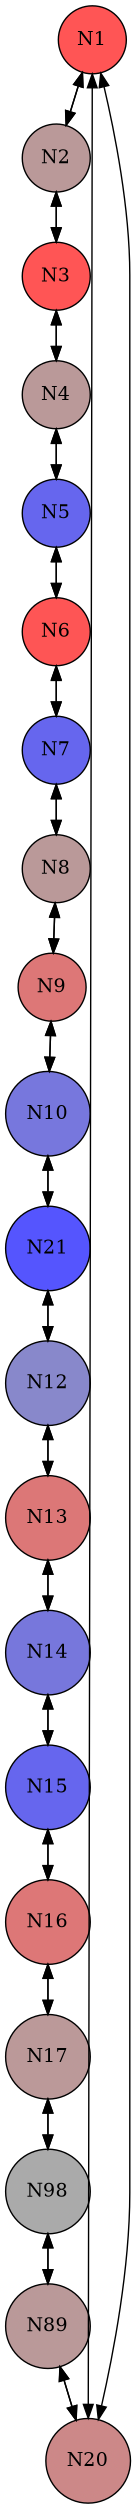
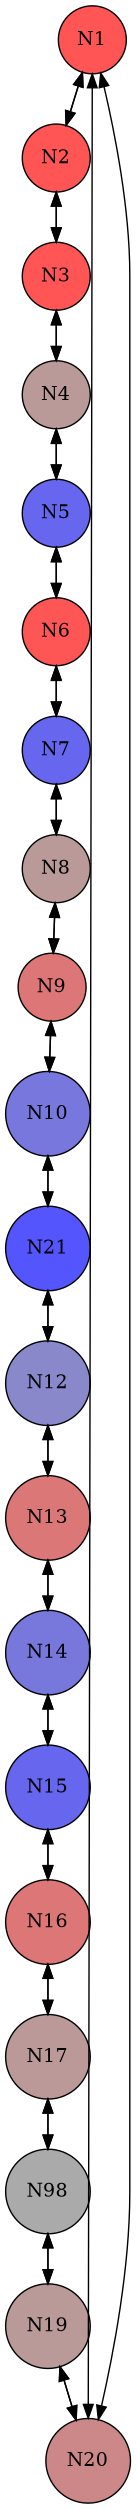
node "N2": fillcolor #ba9999 -> #ff5555
node "N89": label "N89" -> "N19"
